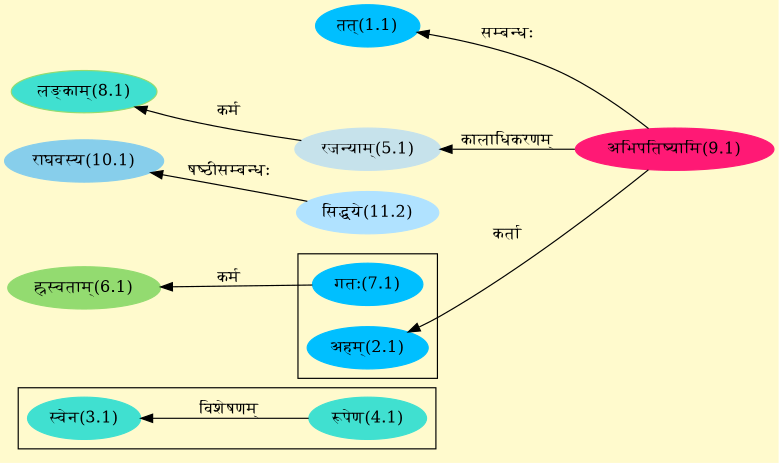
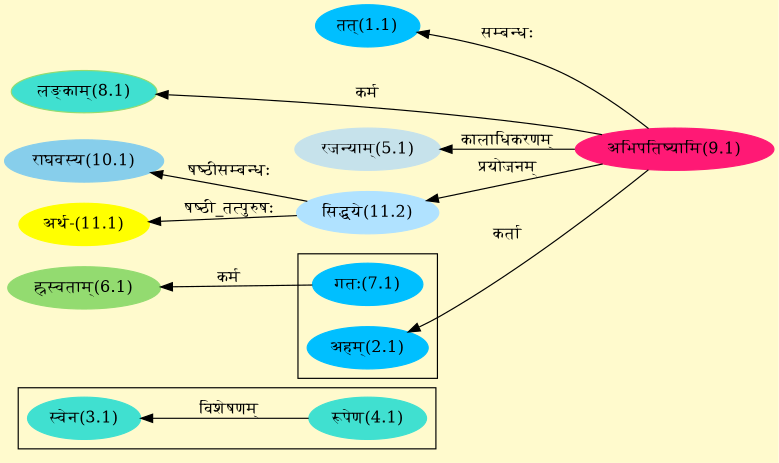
edge "रजन्याम्(5.1)" -> "लङ्काम्(8.1)": now "अभिपतिष्यामि(9.1)" -> "लङ्काम्(8.1)"
edge "अभिपतिष्यामि(9.1)" -> "सिद्धये(11.2)": added, label "प्रयोजनम्"
node "अर्थ-(11.1)": added
